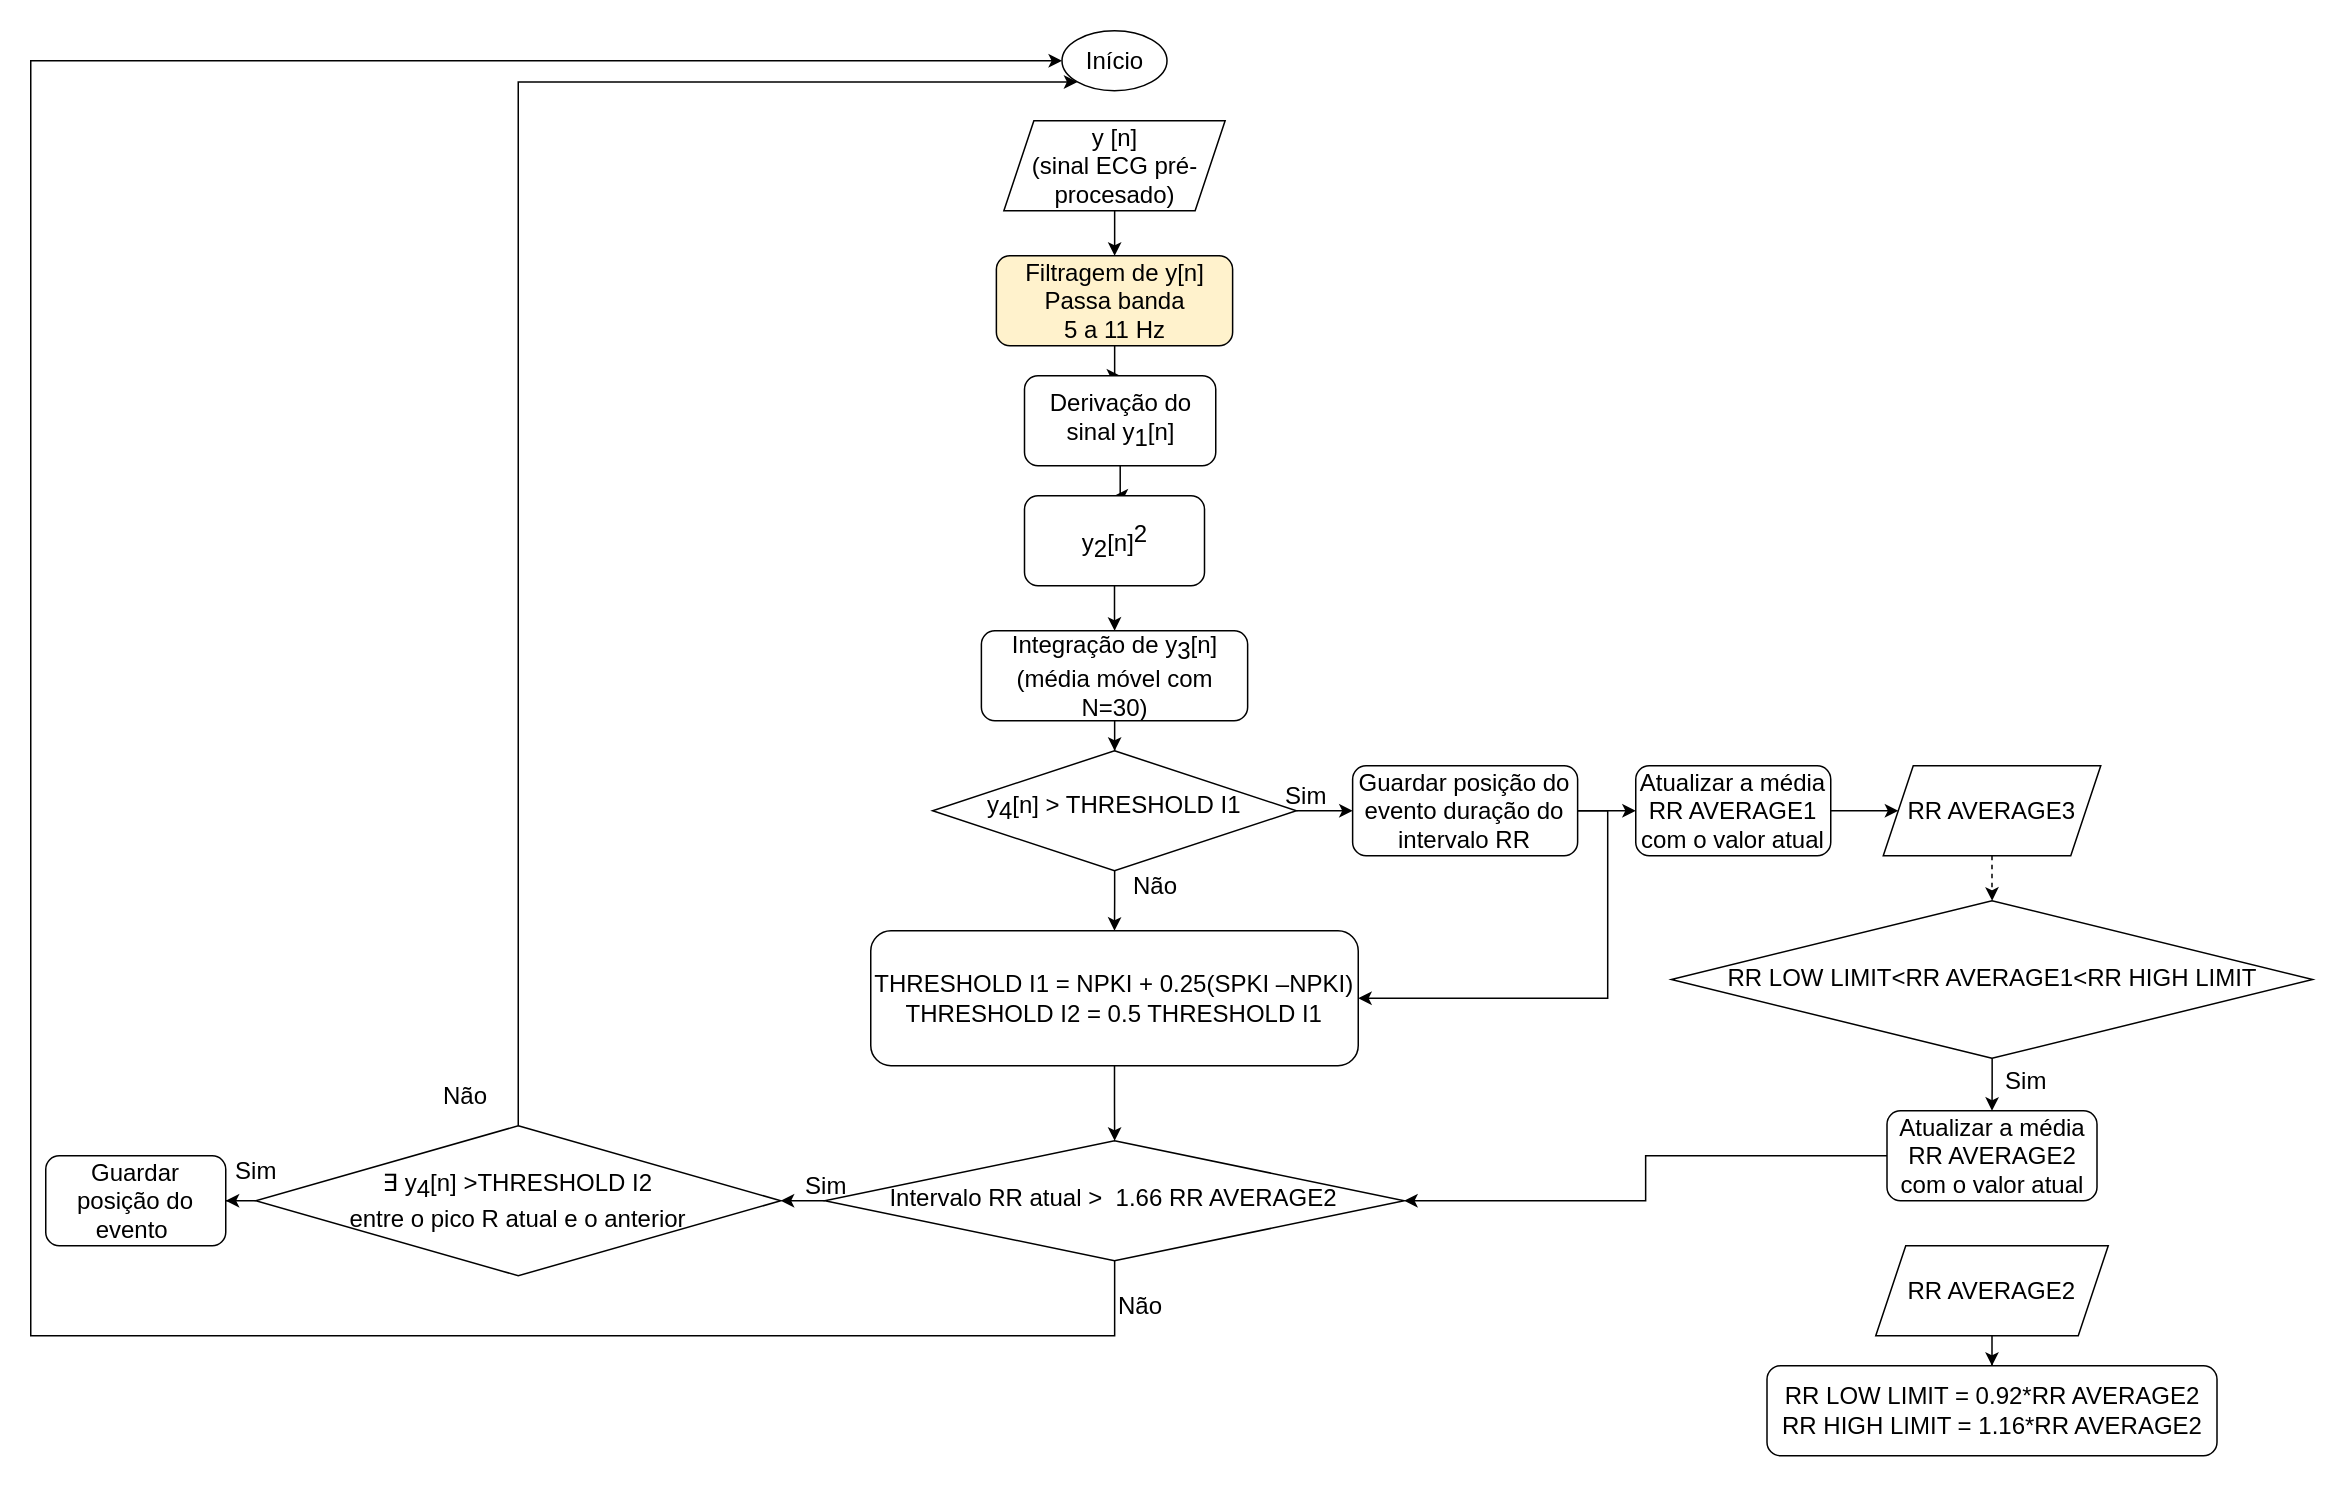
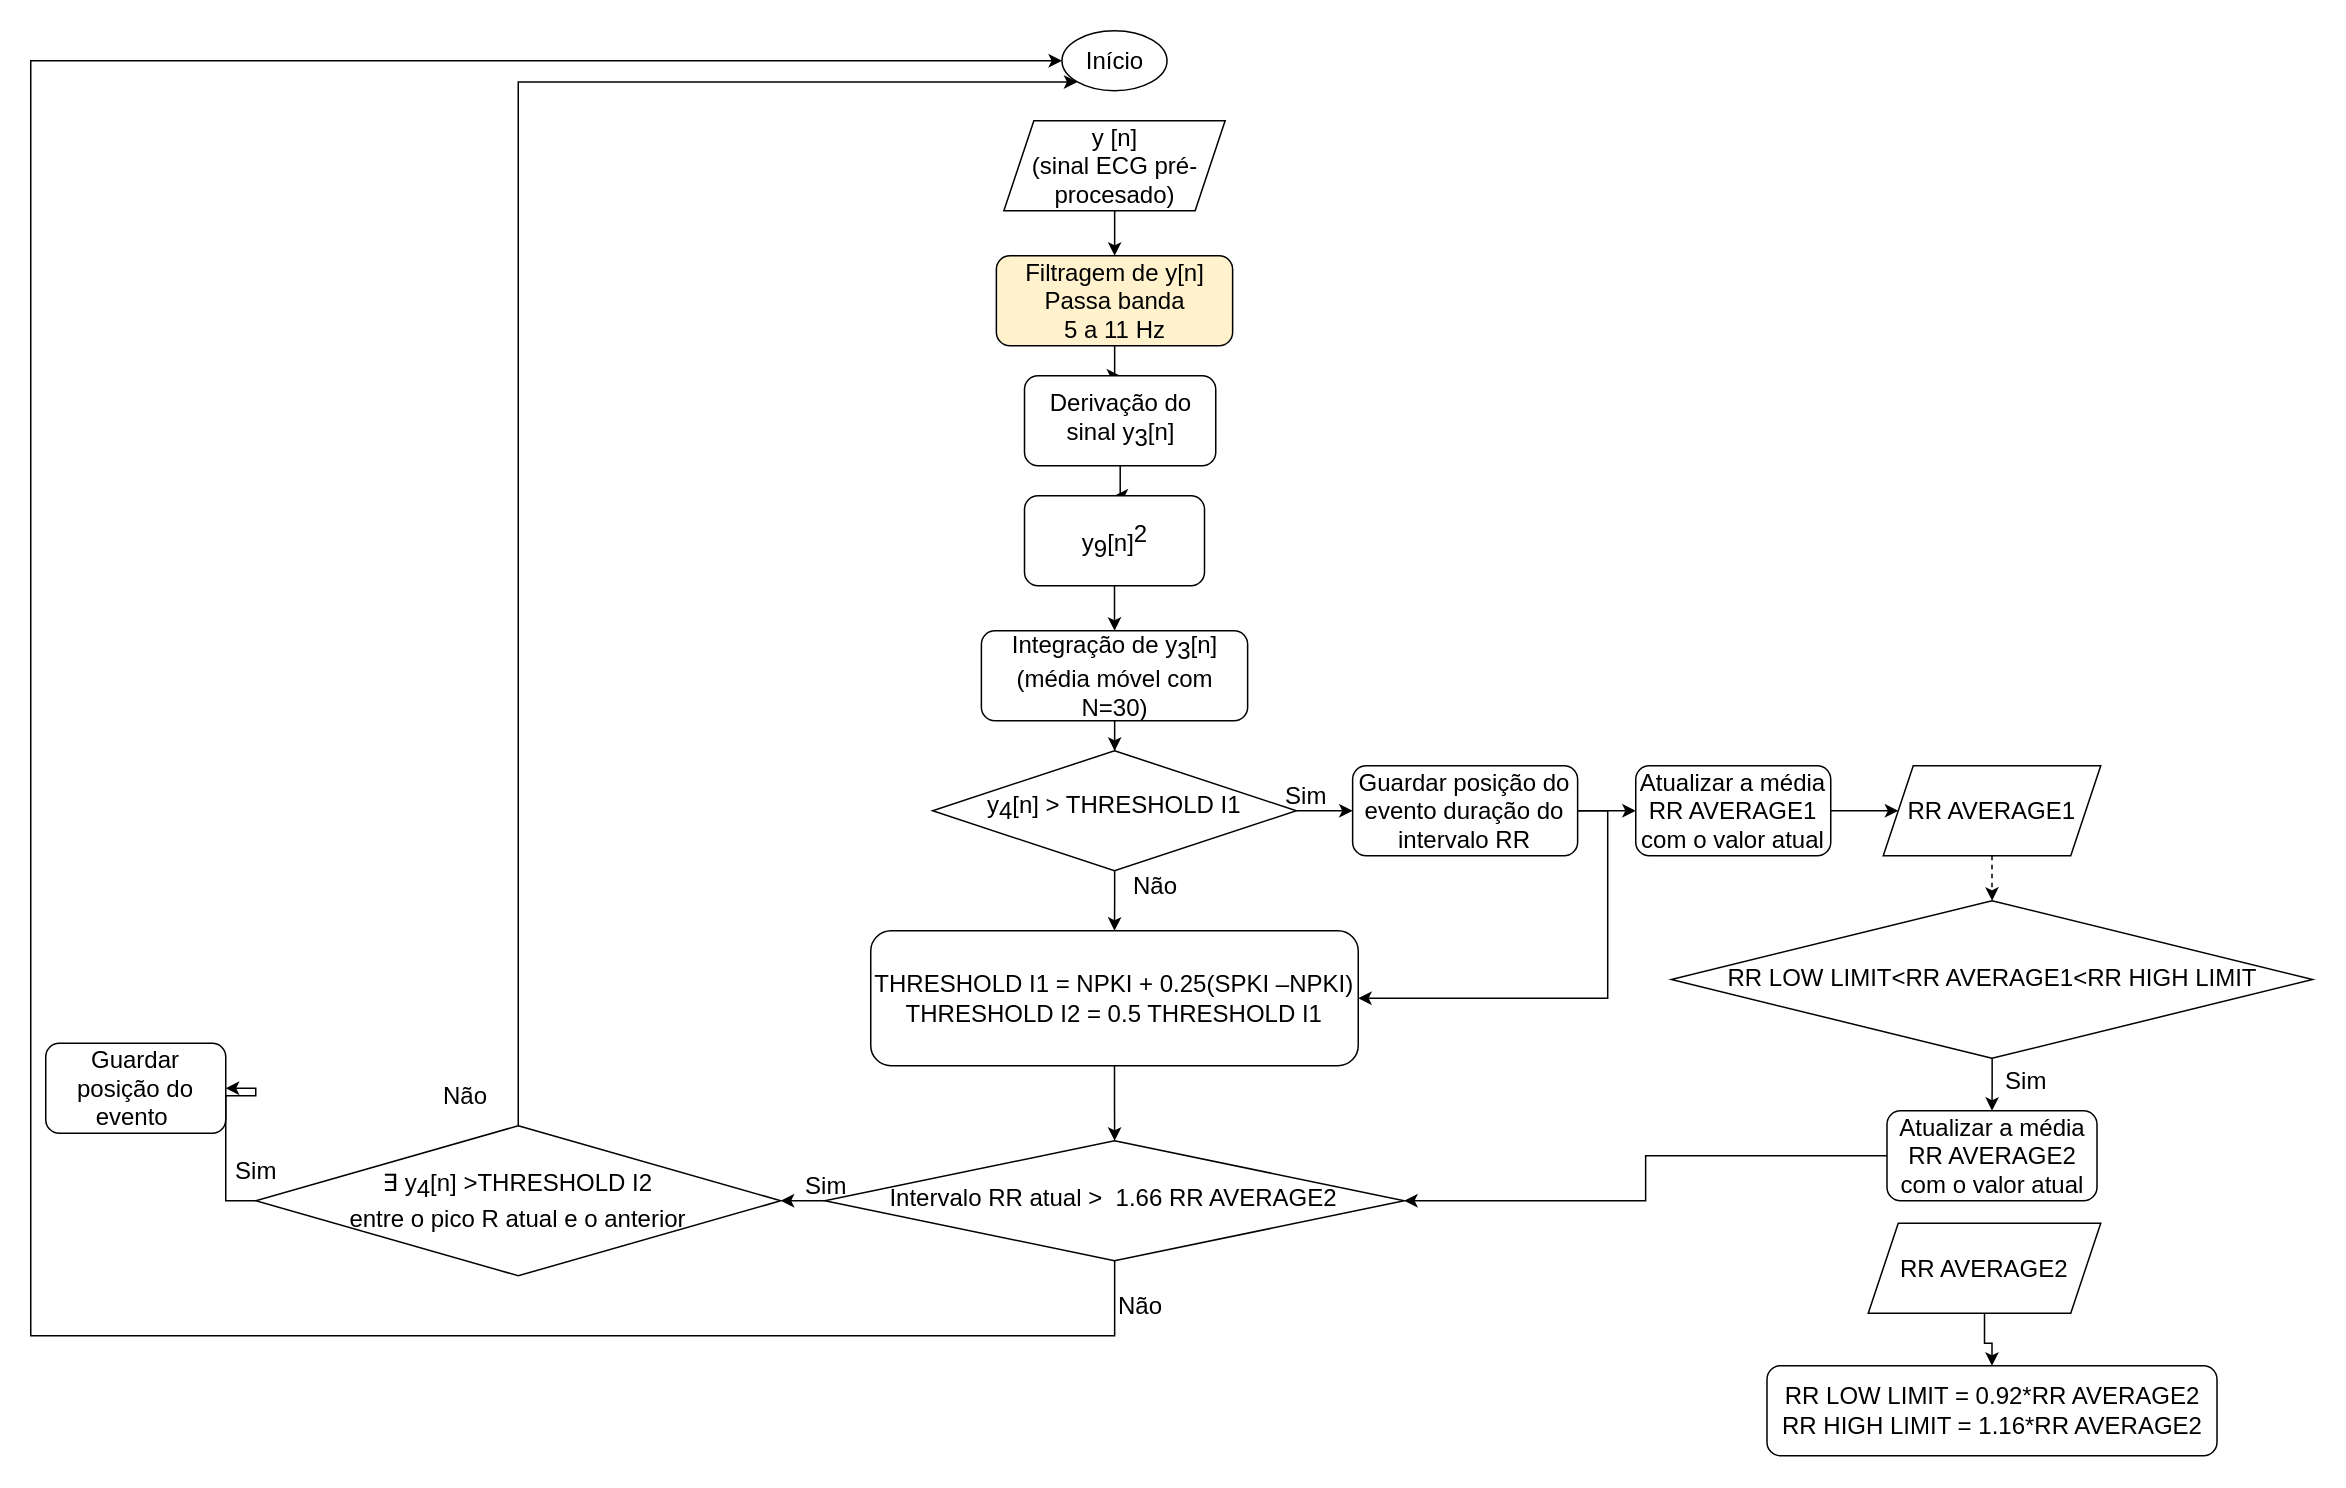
node "Derivação do sinal y1[n]": label "Derivação do sinal y1[n]" -> "Derivação do sinal y3[n]"
node "y2[n]2": label "y2[n]2" -> "y9[n]2"
node "RR AVERAGE3": label "RR AVERAGE3" -> "RR AVERAGE1"
node "Guardar posição do evento": moved (136, 1201) -> (136, 1088)
node "RR AVERAGE2": moved (1992, 1291) -> (1985, 1268)
